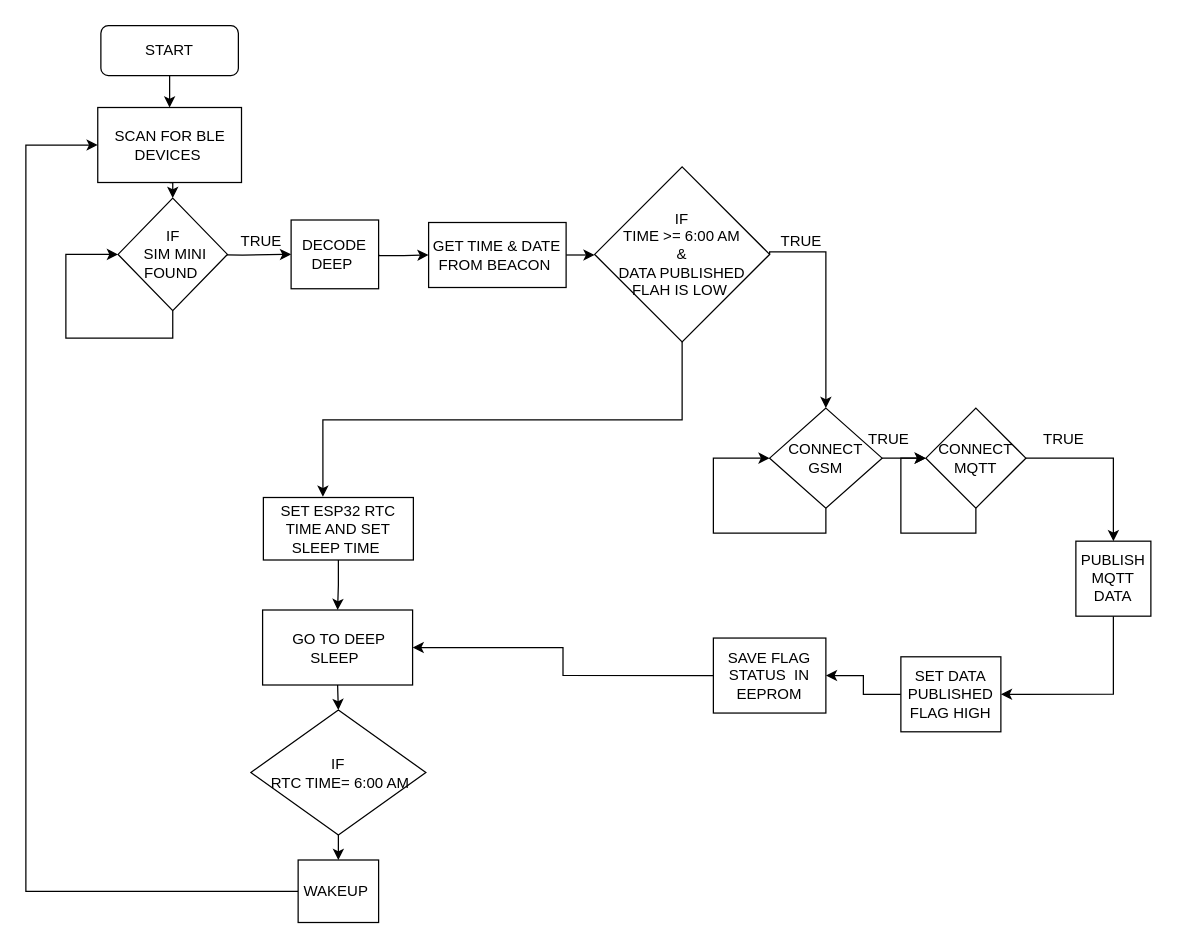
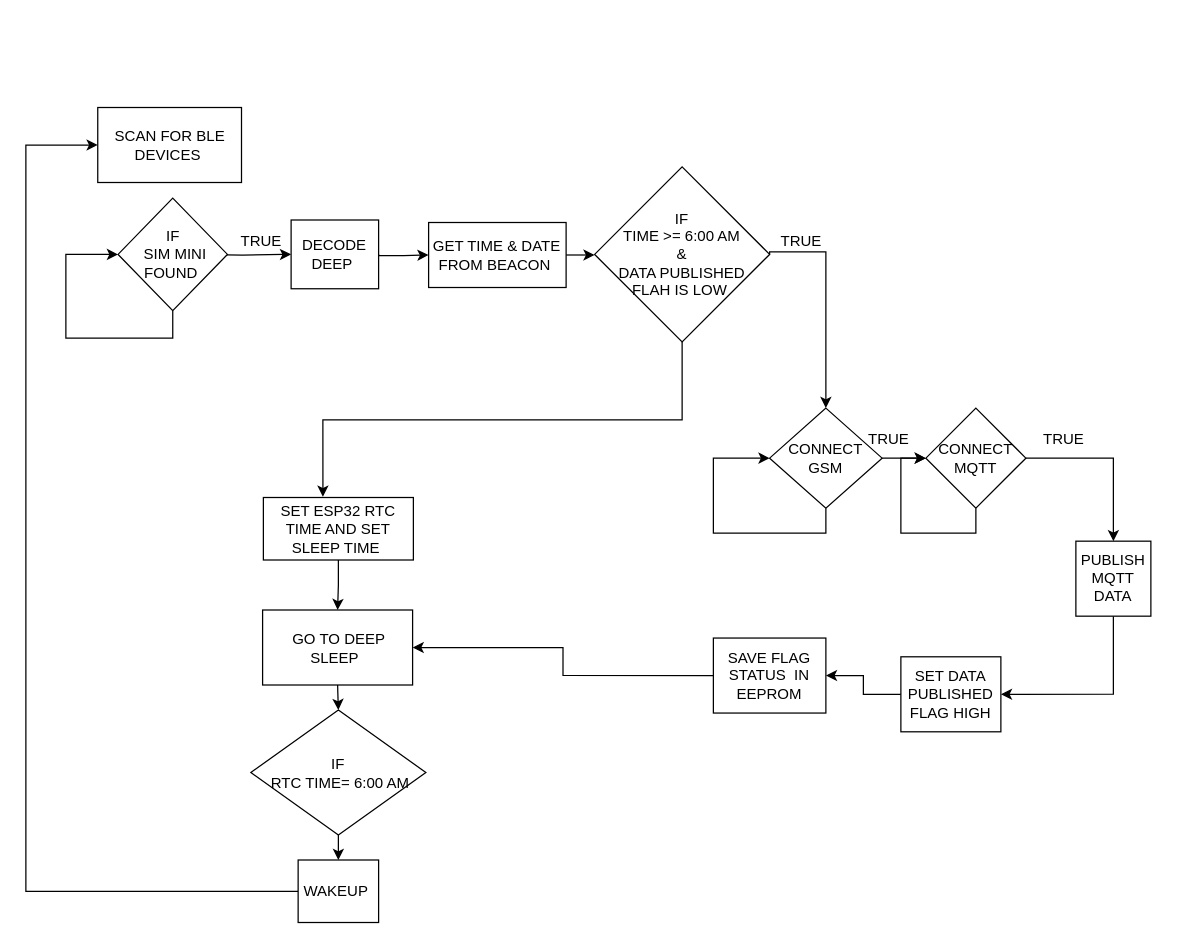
node "START": removed
edge "START" -> "SCAN FOR BLE DEVICES": removed
edge "SCAN FOR BLE DEVICES" -> "IF SIM MINI FOUND": removed
